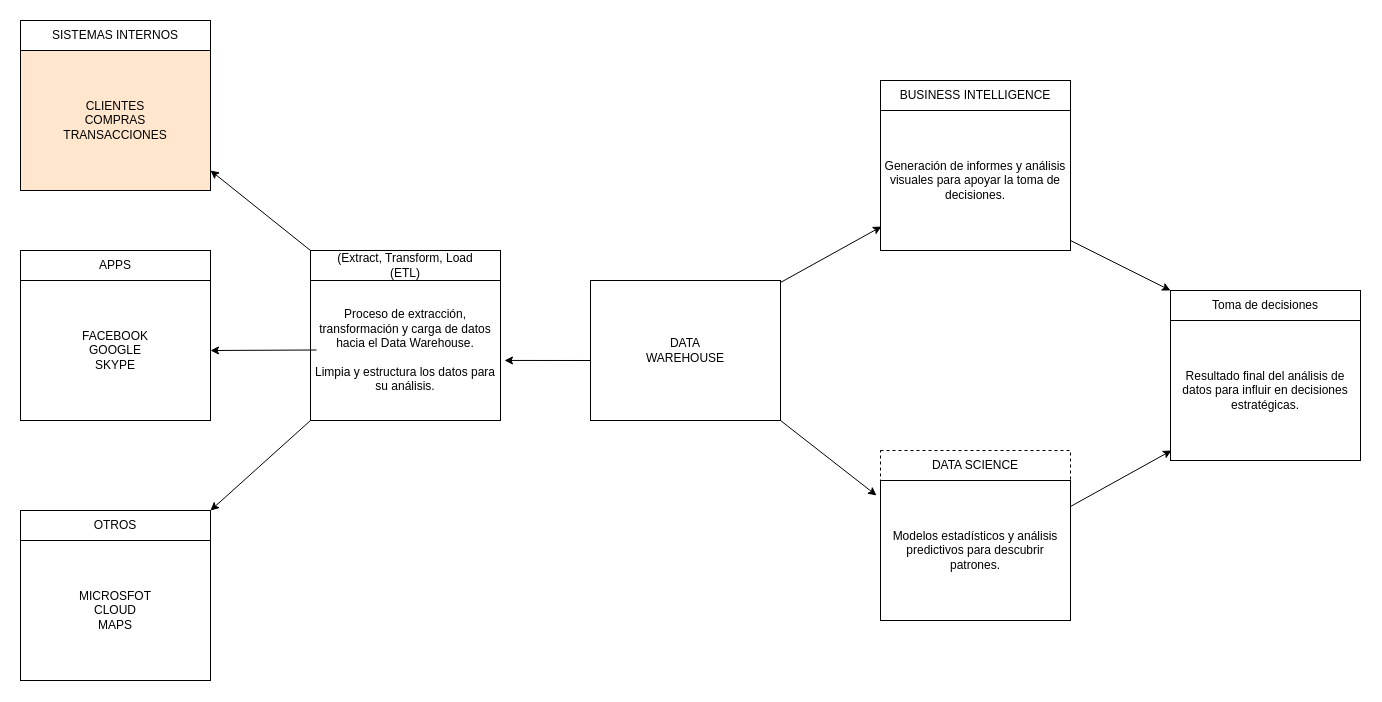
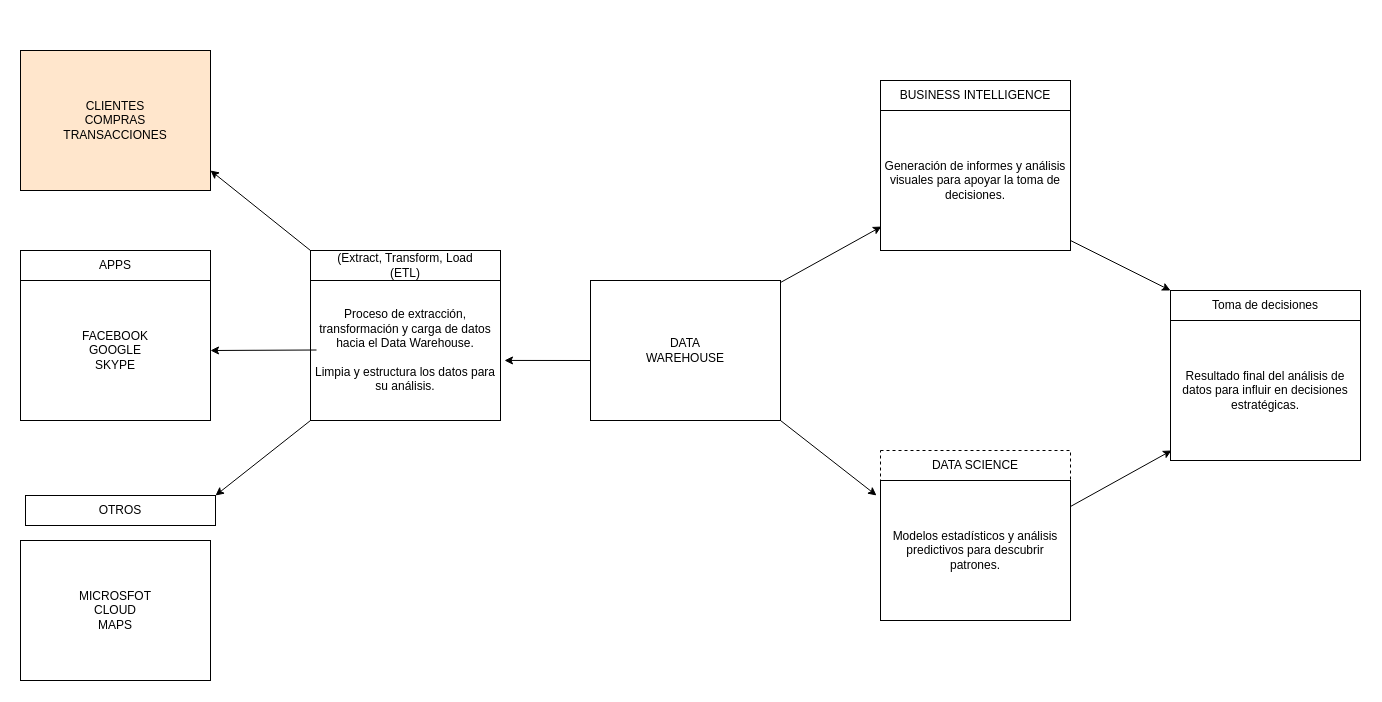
node "SISTEMAS INTERNOS": removed
node "OTROS": moved (116, 526) -> (121, 511)
